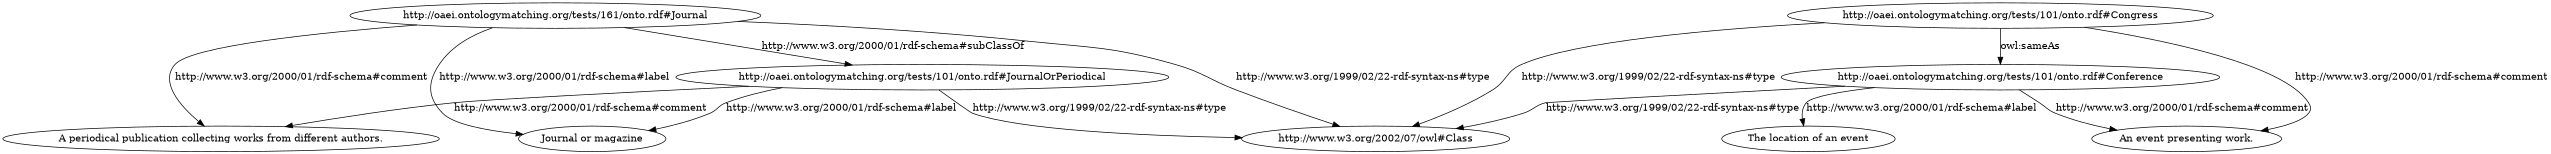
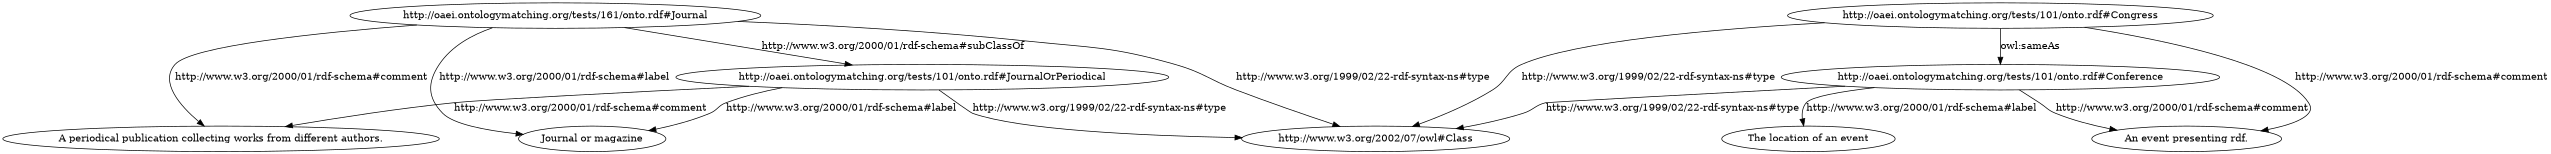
node "An event presenting work.": label "An event presenting work." -> "An event presenting rdf."
